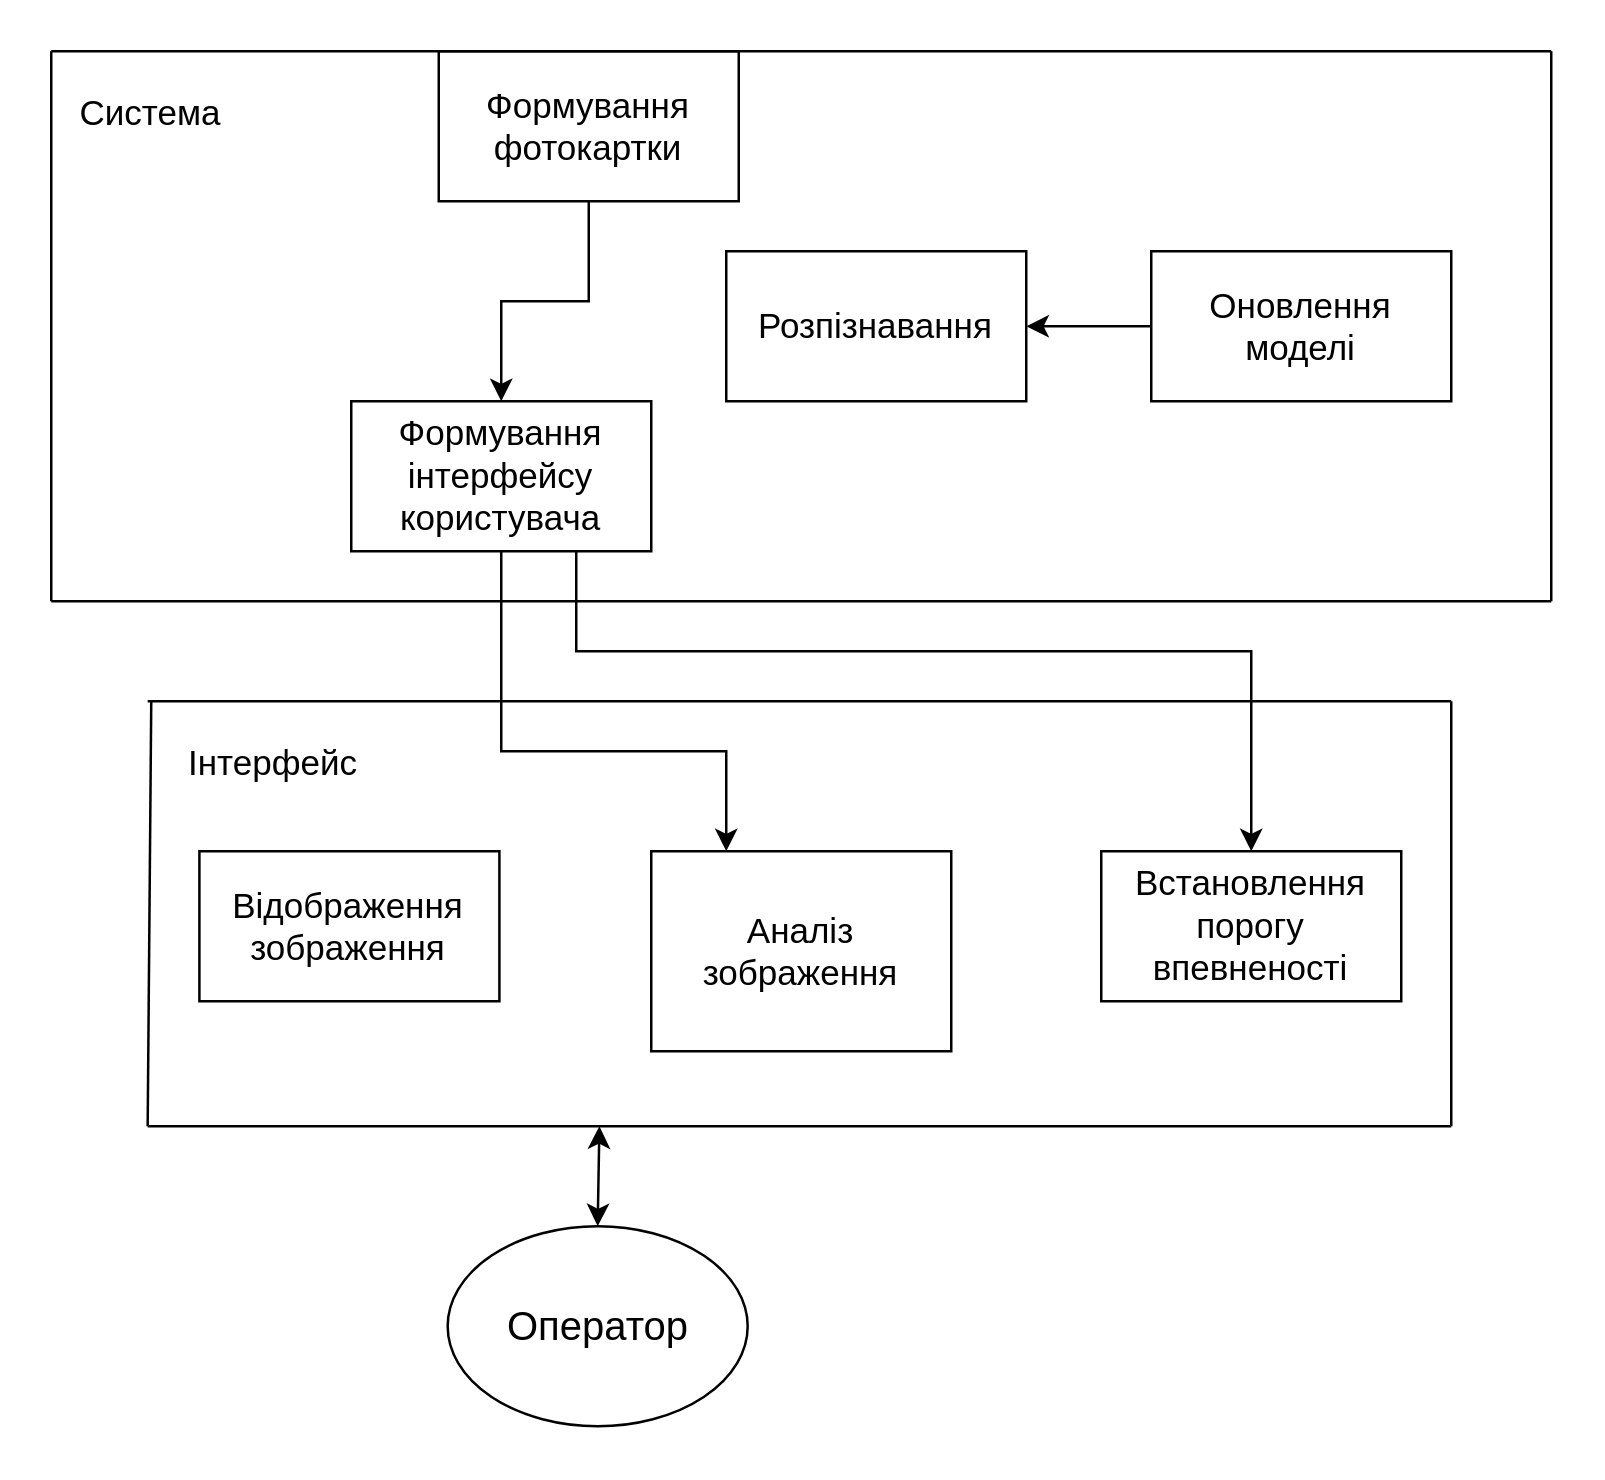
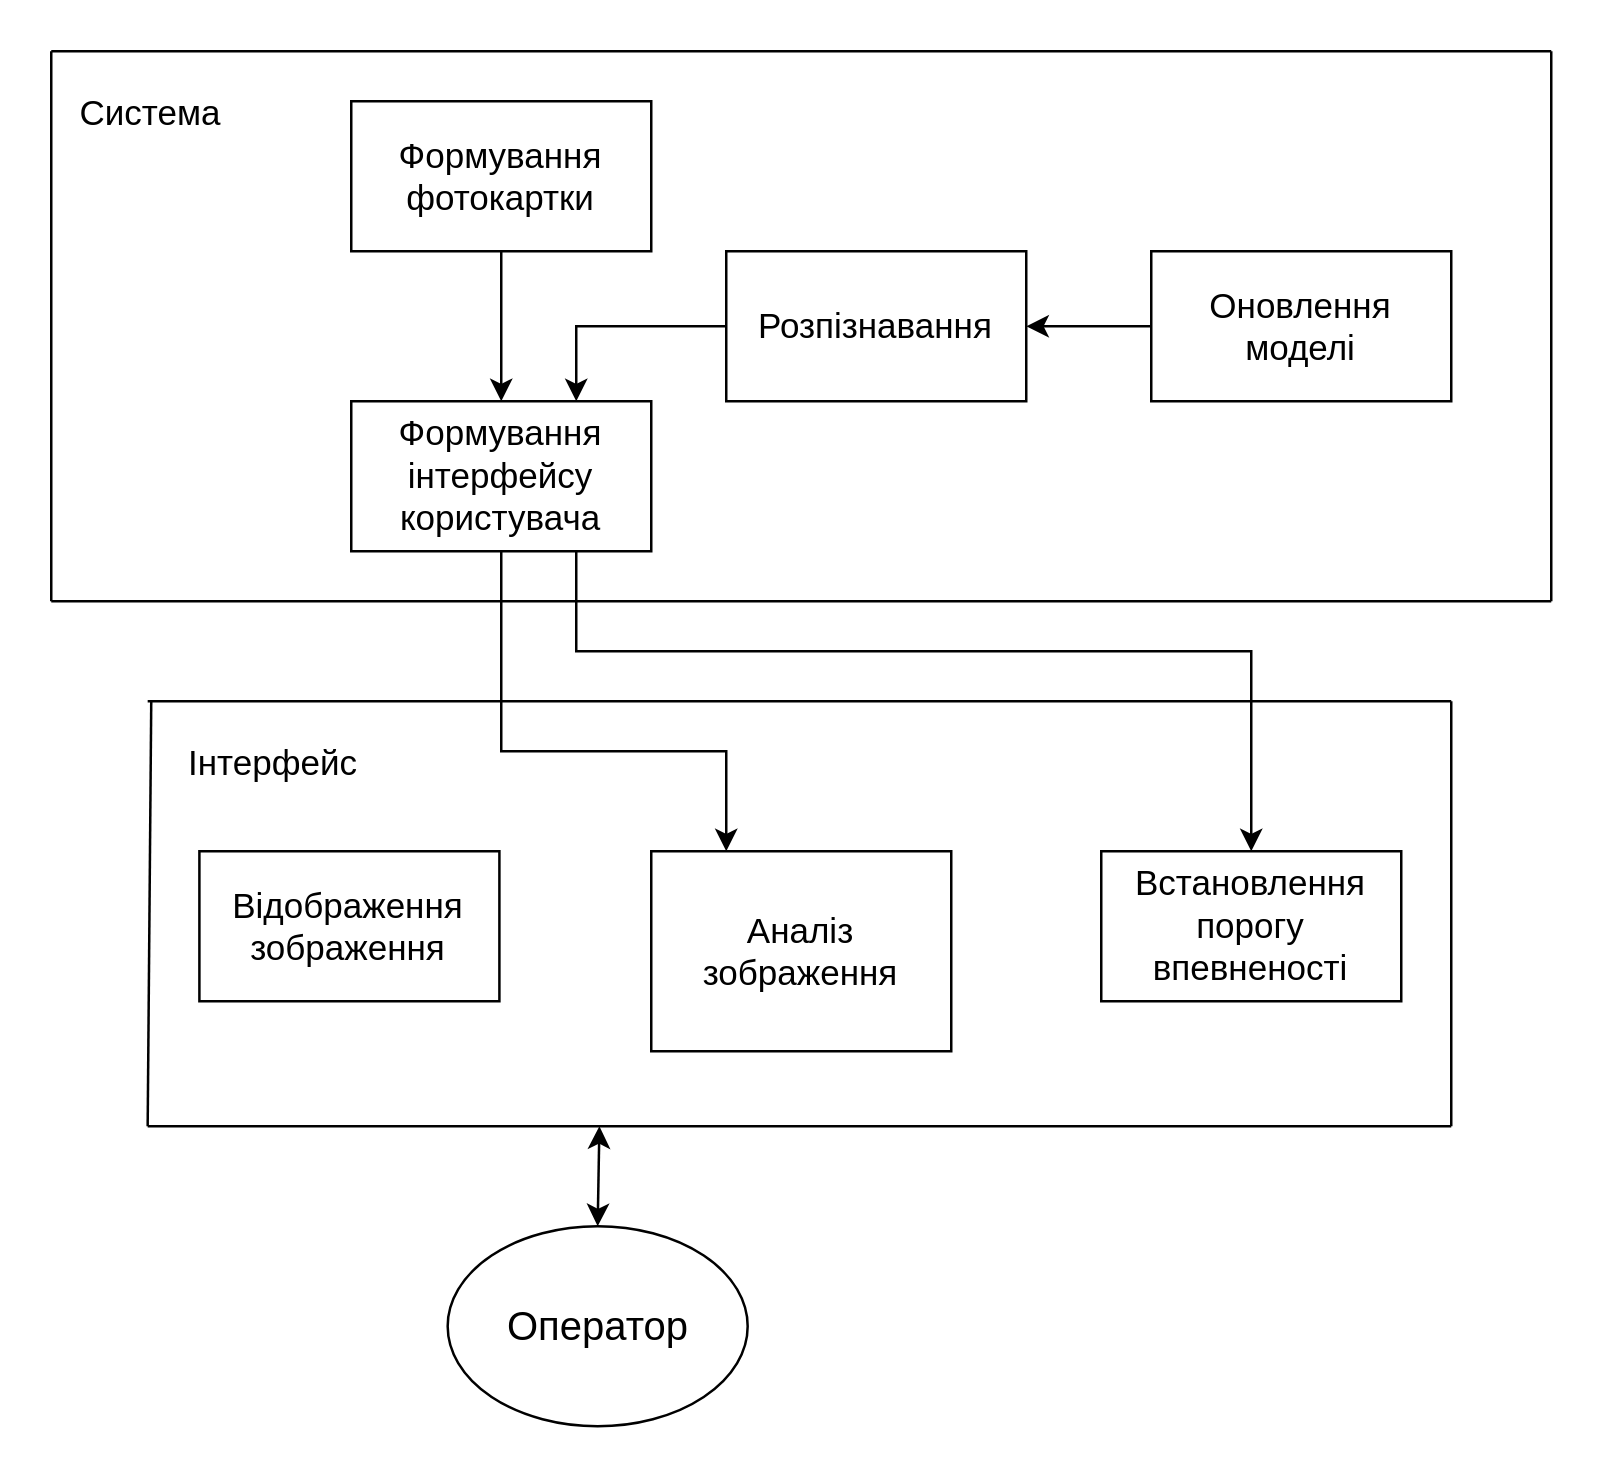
node "Формування фотокартки": moved (589, 126) -> (501, 176)
edge "Розпізнавання" -> "Формування інтерфейсу користувача": added
